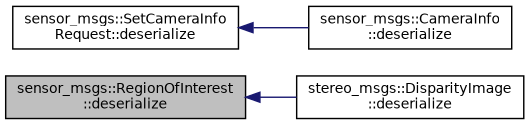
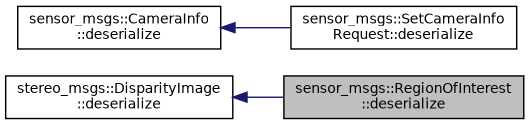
edge "sensor_msgs::CameraInfo ::deserialize" -> "sensor_msgs::SetCameraInfo Request::deserialize": reversed
edge "stereo_msgs::DisparityImage ::deserialize" -> "sensor_msgs::RegionOfInterest ::deserialize": reversed
